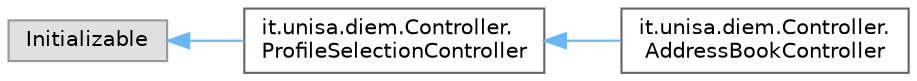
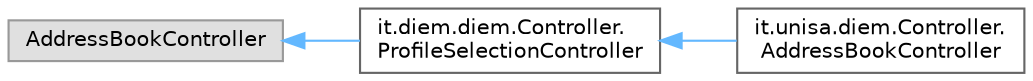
node "Initializable": label "Initializable" -> "AddressBookController"
node "it.unisa.diem.Controller. ProfileSelectionController": label "it.unisa.diem.Controller. ProfileSelectionController" -> "it.diem.diem.Controller. ProfileSelectionController"
